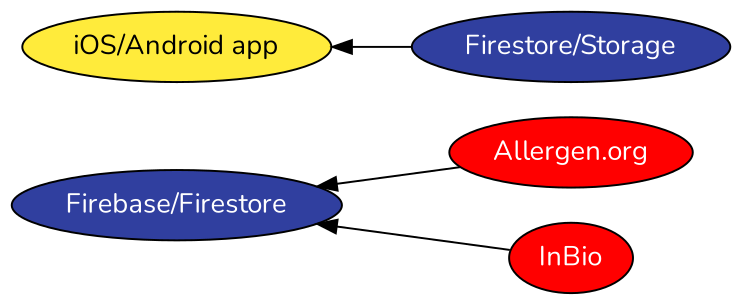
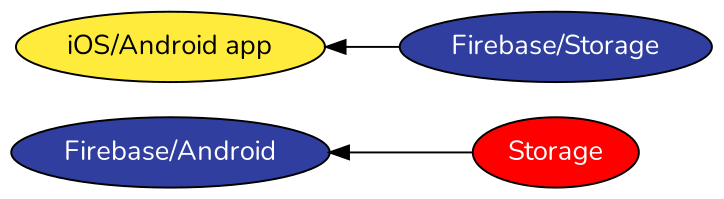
node "Firestore/Storage": label "Firestore/Storage" -> "Firebase/Storage"
node "Allergen.org": removed
node "Firebase/Firestore": label "Firebase/Firestore" -> "Firebase/Android"
node "InBio": label "InBio" -> "Storage"
